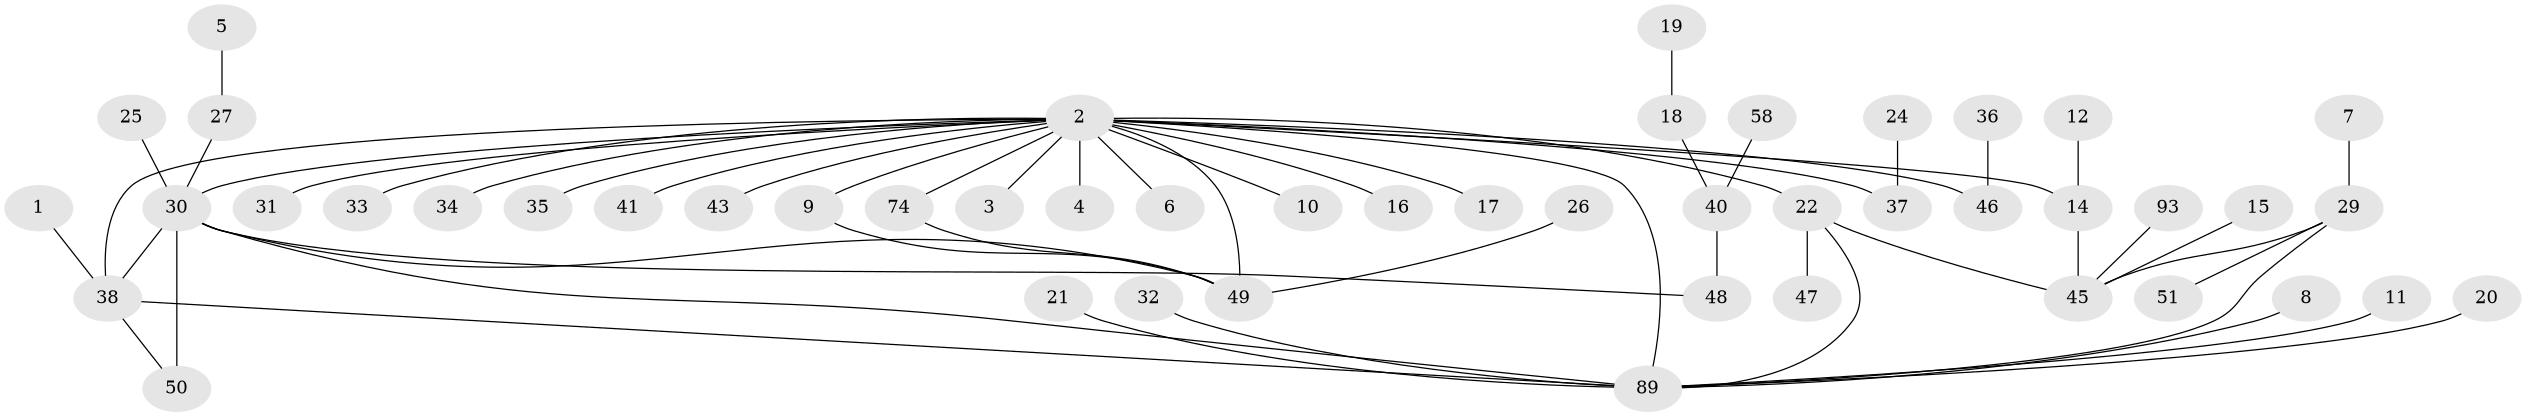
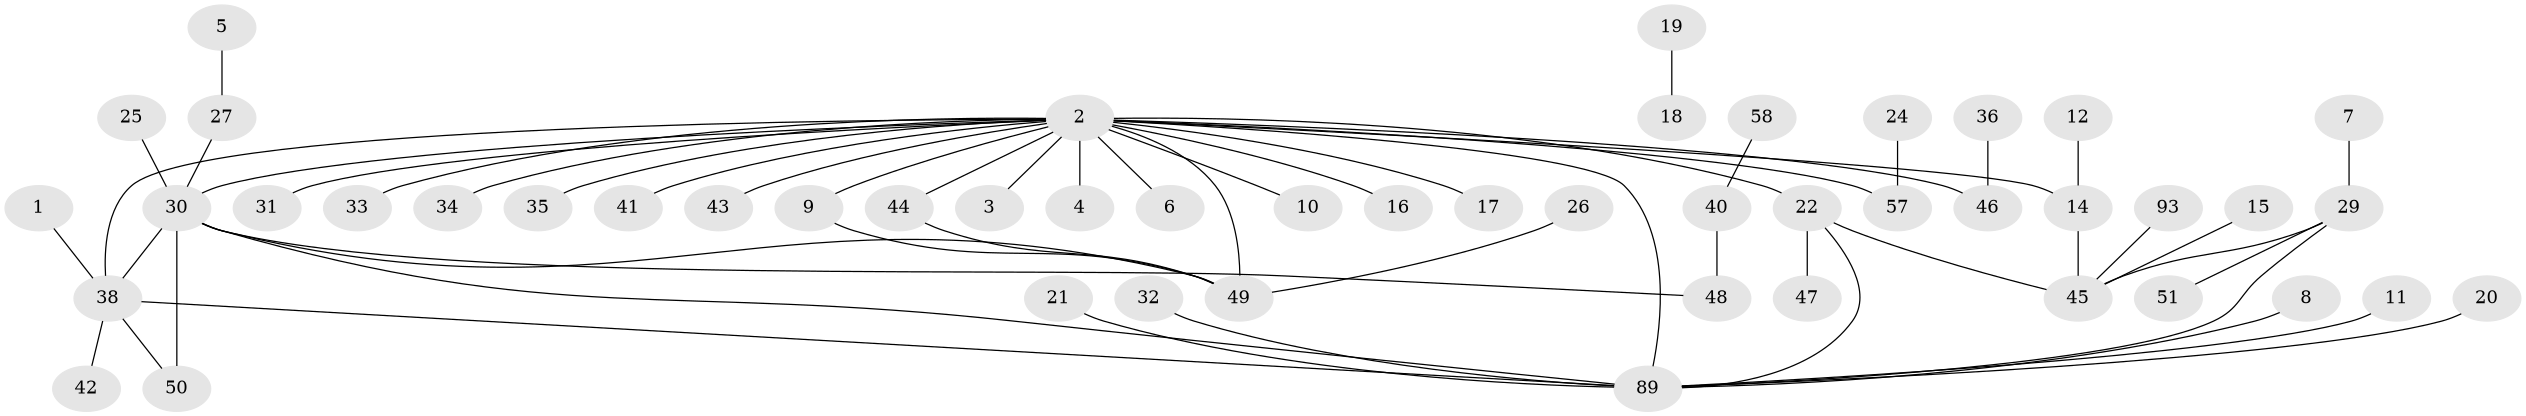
edge "18" -- "40": removed
node "74": label "74" -> "44"
node "37": label "37" -> "57"
node "42": added
